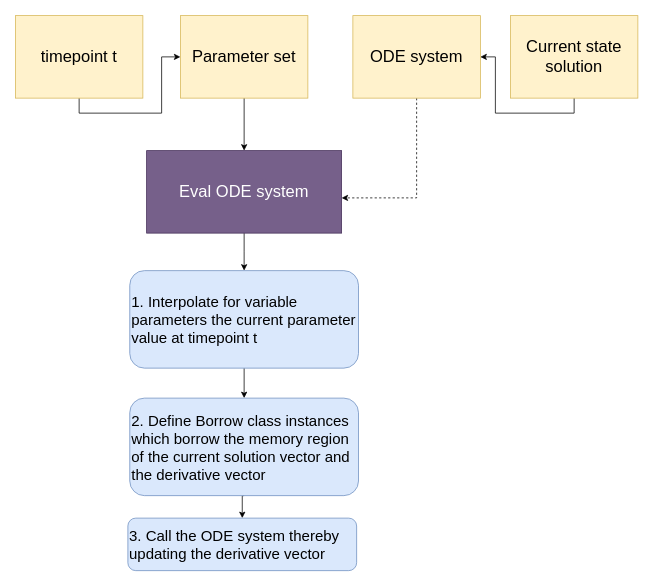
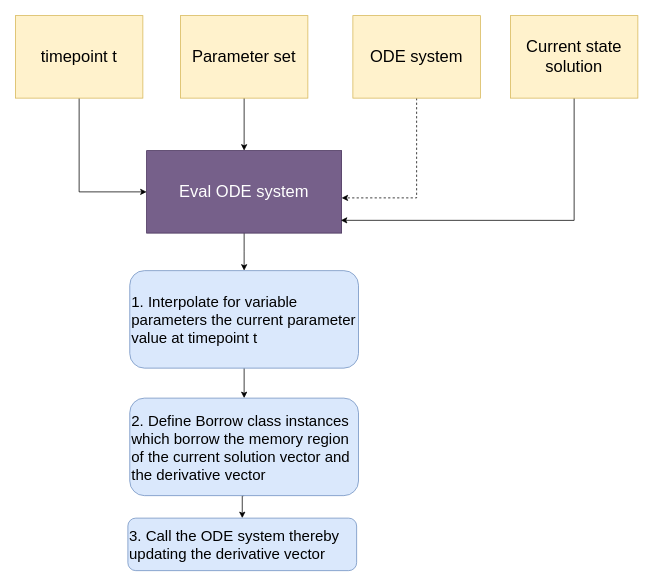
edge "Current state solution" -> "ODE system": now "Current state solution" -> "Eval ODE system"
edge "timepoint t" -> "Parameter set": now "timepoint t" -> "Eval ODE system"
